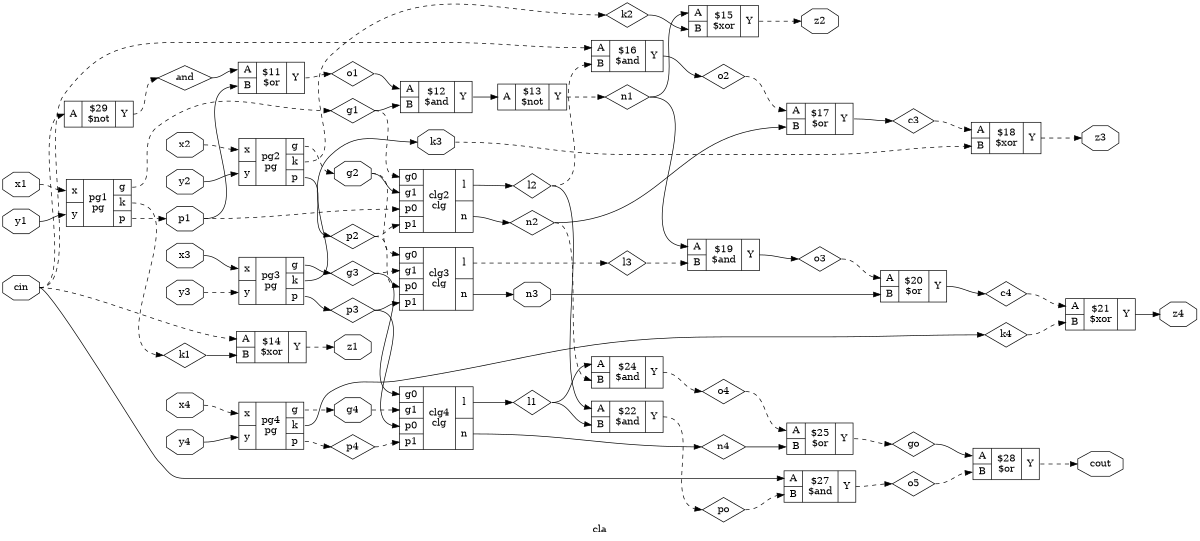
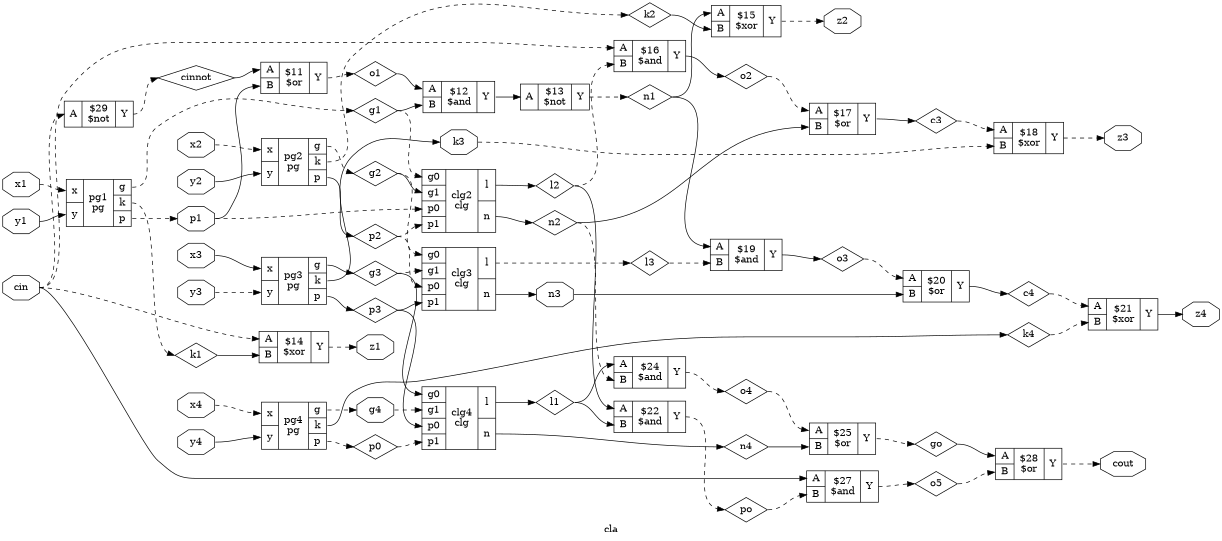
node "and": label "and" -> "cinnot"
node "g2": shape octagon -> diamond
node "p4": label "p4" -> "p0"
